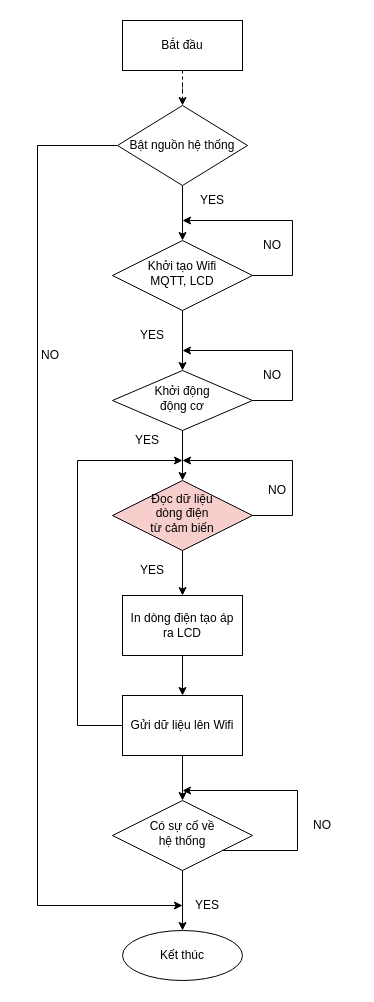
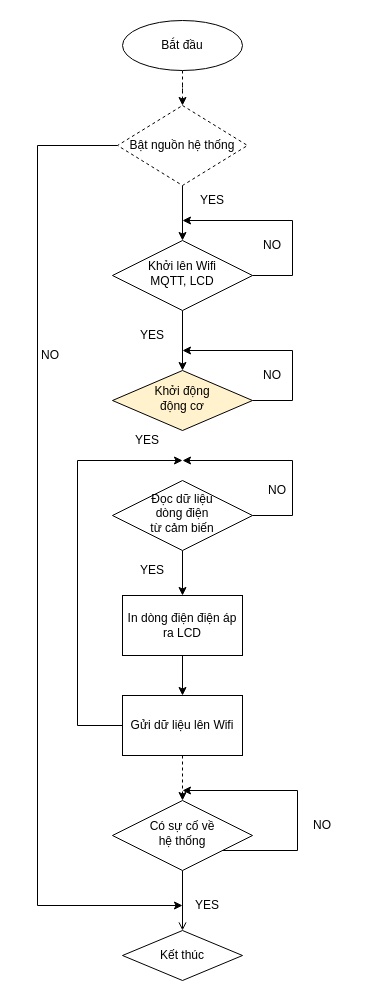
node "Bắt đầu": shape rectangle -> ellipse
node "Bật nguồn hệ thống": style solid -> dashed
node "Khởi tạo Wifi MQTT, LCD": label "Khởi tạo Wifi MQTT, LCD" -> "Khởi lên Wifi MQTT, LCD"
node "Khởi động động cơ": fillcolor #ffffff -> #fff2cc
edge "Khởi động động cơ" -> "Đọc dữ liệu dòng điện từ cảm biến": removed
node "Đọc dữ liệu dòng điện từ cảm biến": fillcolor #f8cecc -> #ffffff
node "In dòng điện tạo áp ra LCD": label "In dòng điện tạo áp ra LCD" -> "In dòng điện điện áp ra LCD"
edge "Gửi dữ liệu lên Wifi" -> "Có sự cố về hệ thống": style solid -> dashed
edge "Có sự cố về hệ thống" -> "Kết thúc": arrowhead classic -> open
node "Kết thúc": shape ellipse -> diamond
